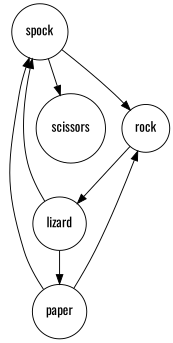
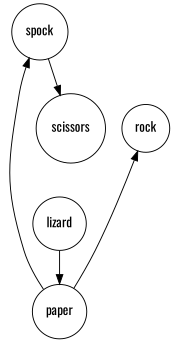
edge "spock" -> "rock": removed
edge "lizard" -> "spock": removed
edge "rock" -> "lizard": removed
